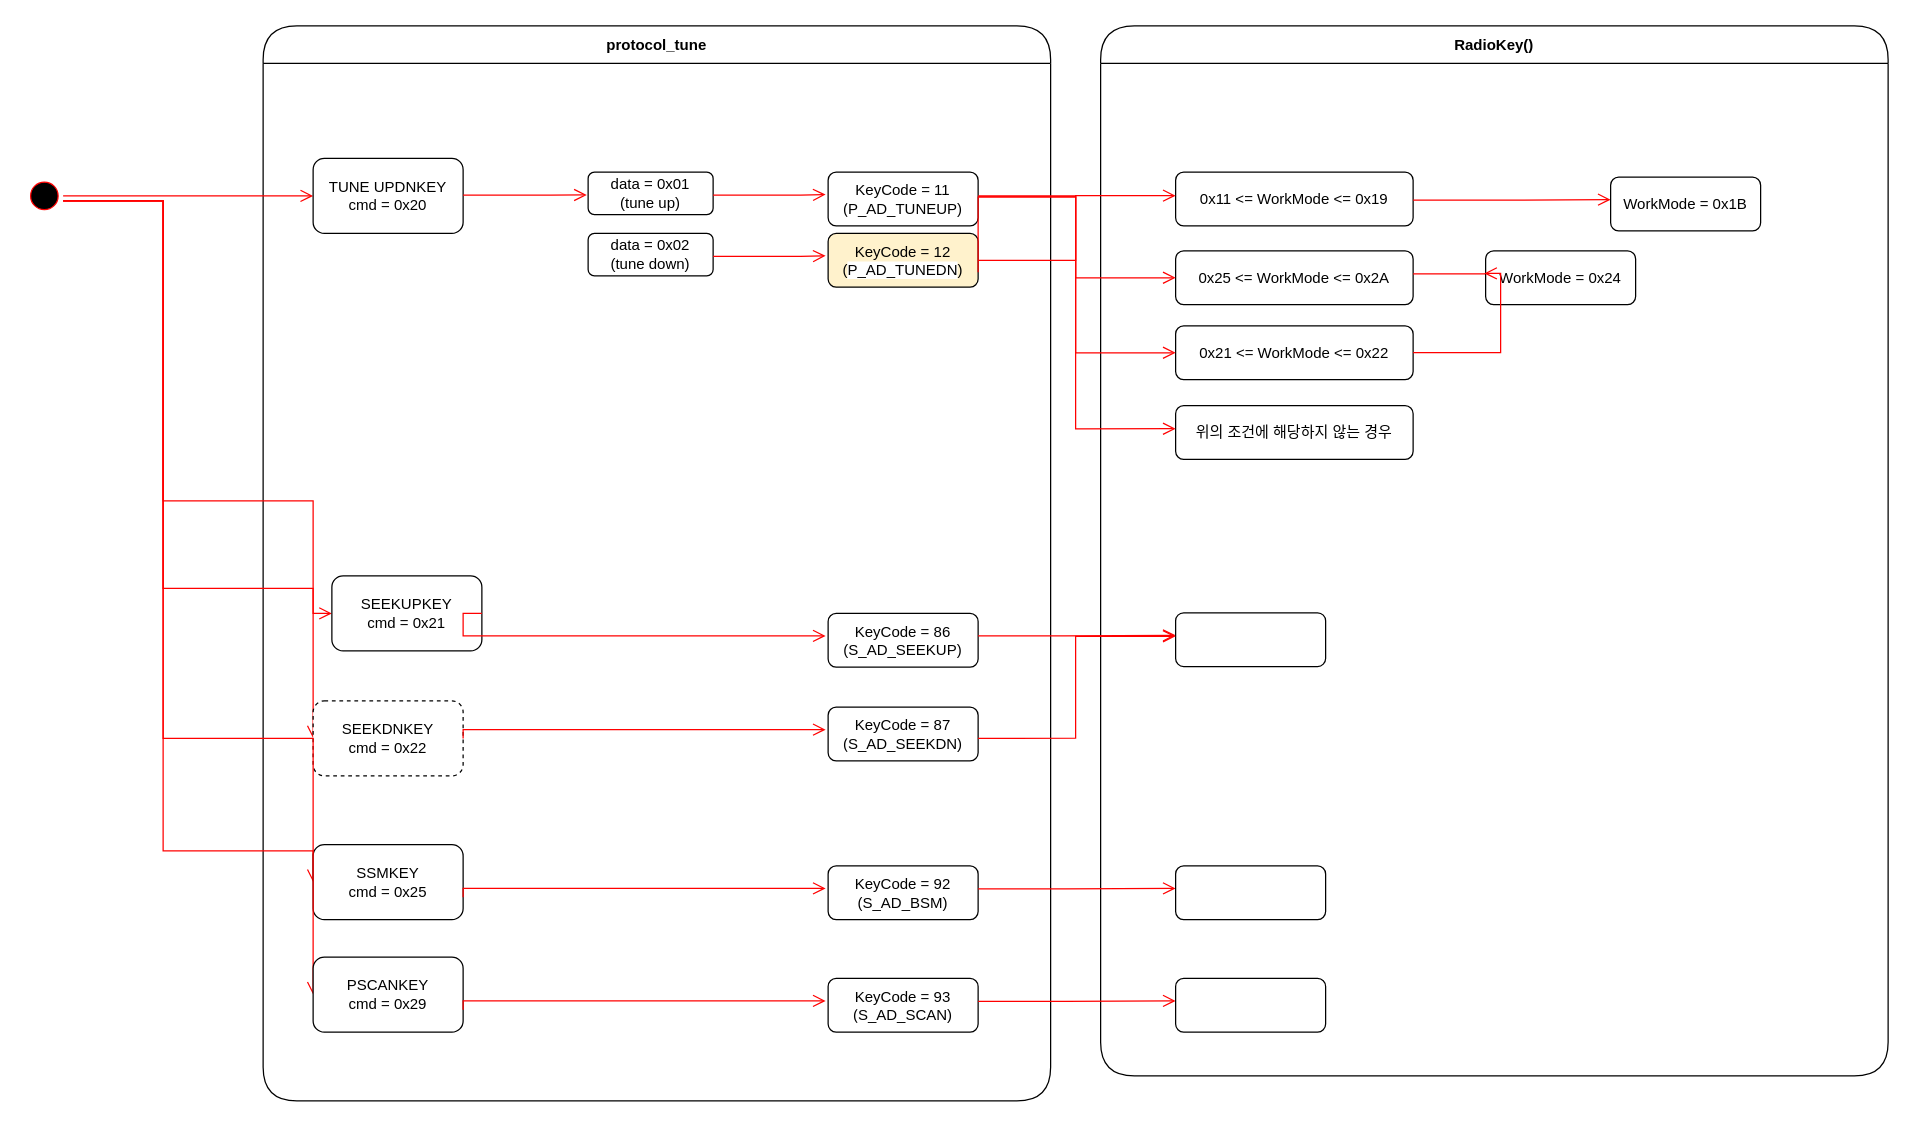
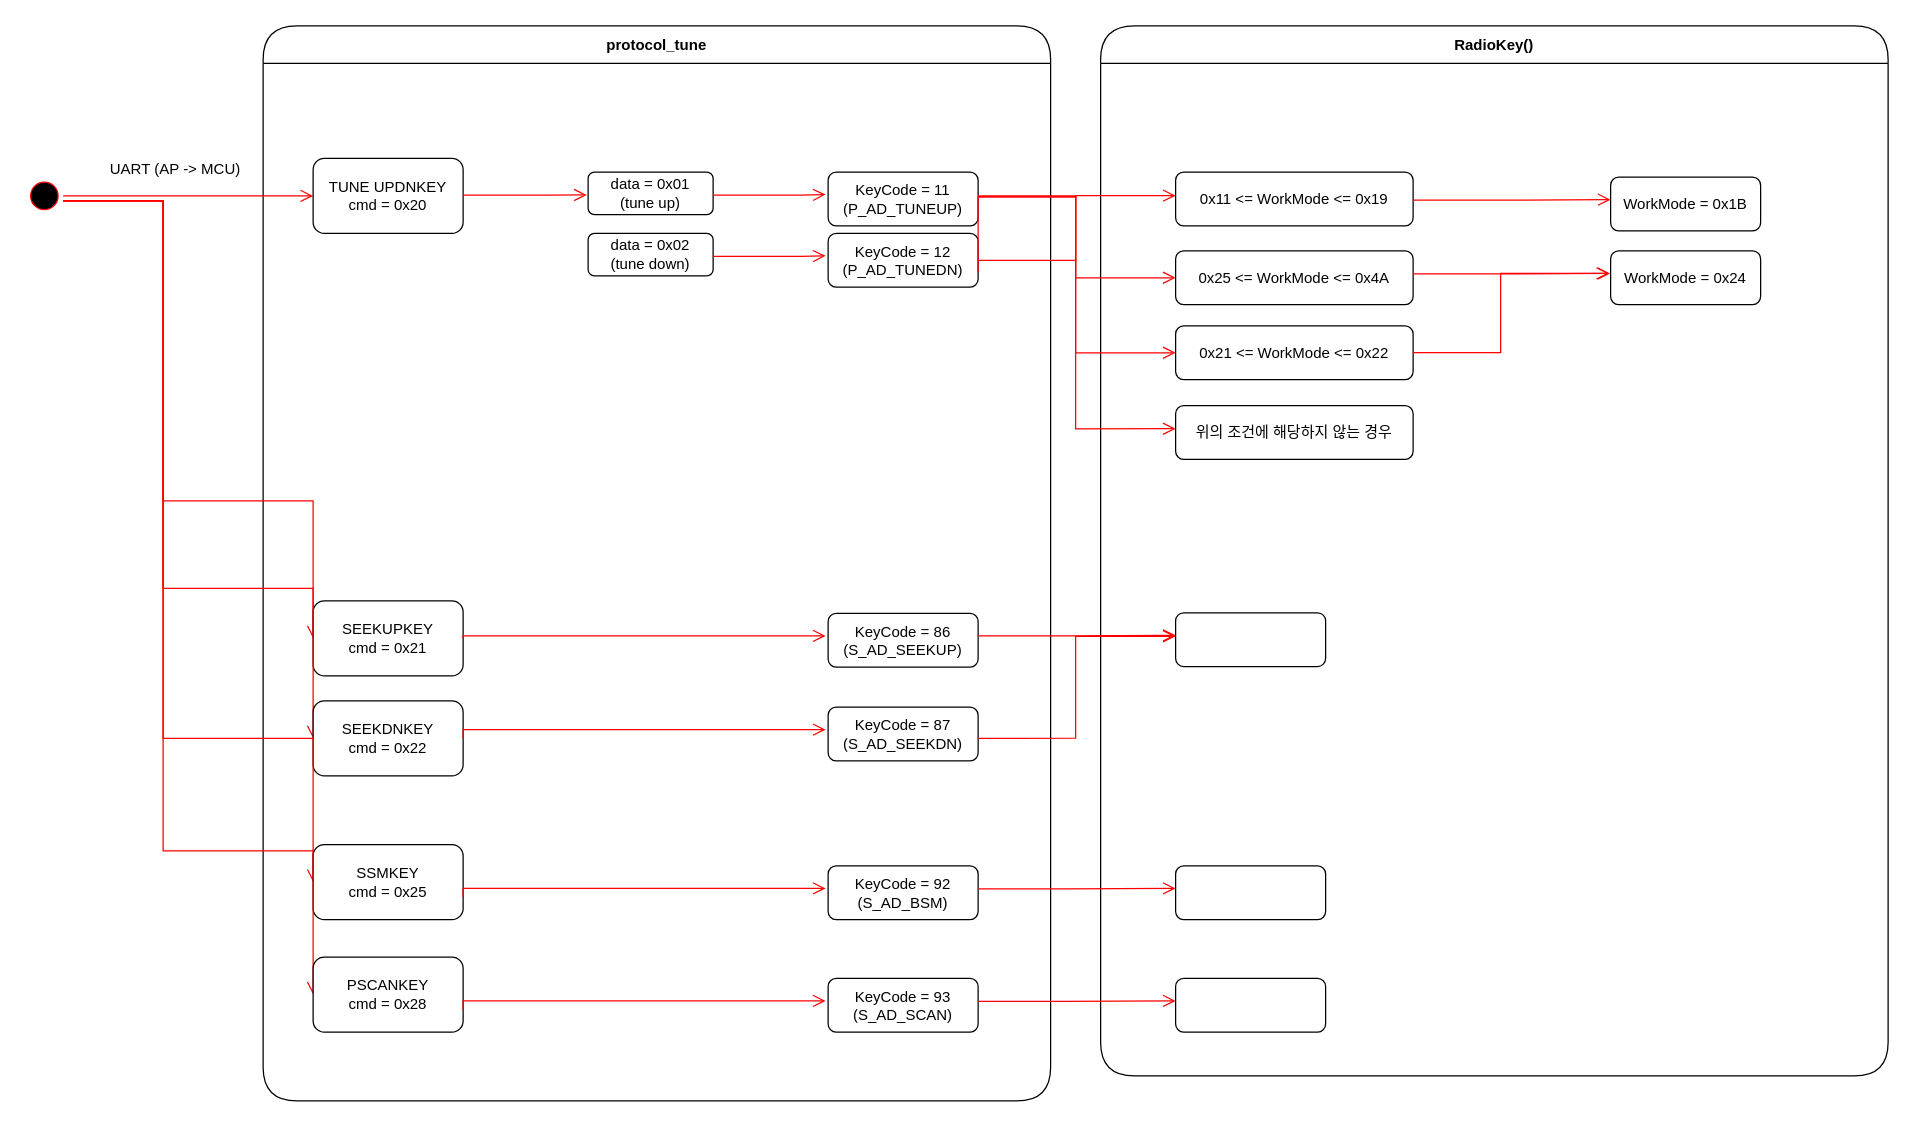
node "UART (AP -> MCU)": added
node "KeyCode = 12 (P_AD_TUNEDN)": fillcolor #fff2cc -> #ffffff
node "0x25 <= WorkMode <= 0x2A": label "0x25 <= WorkMode <= 0x2A" -> "0x25 <= WorkMode <= 0x4A"
node "WorkMode = 0x24": moved (1561, 278) -> (1686, 278)
node "SEEKUPKEY cmd = 0x21": moved (407, 613) -> (388, 638)
node "SEEKDNKEY cmd = 0x22": style dashed -> solid
node "PSCANKEY cmd = 0x29": label "PSCANKEY cmd = 0x29" -> "PSCANKEY cmd = 0x28"
